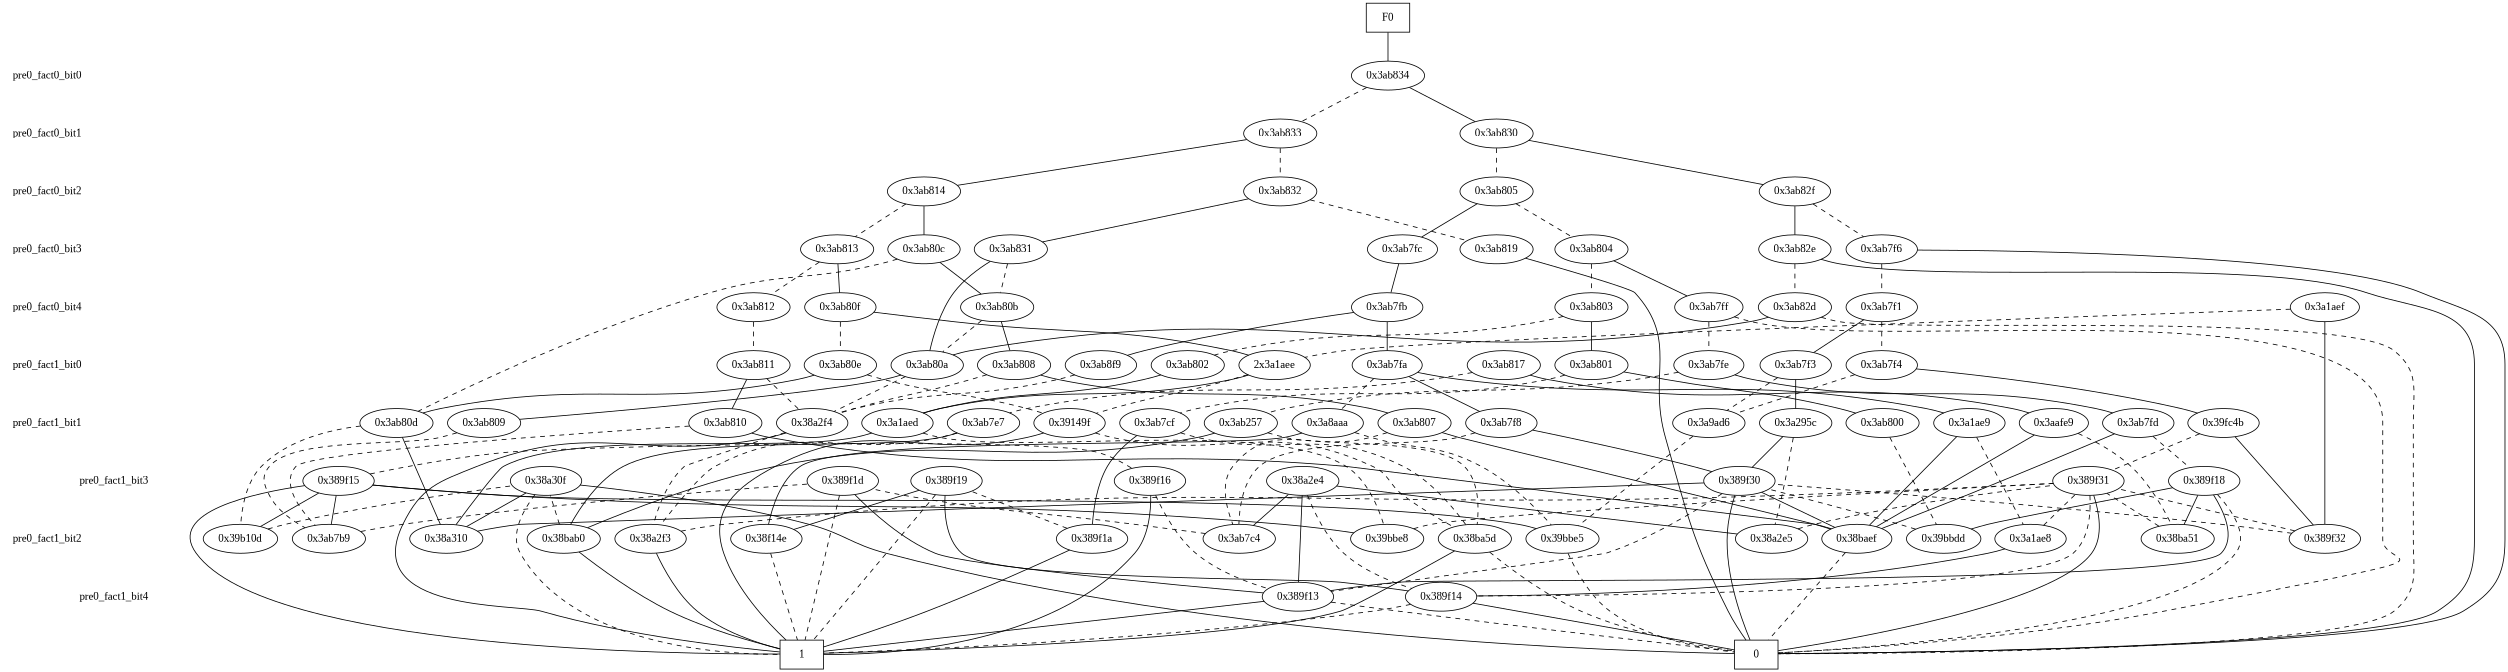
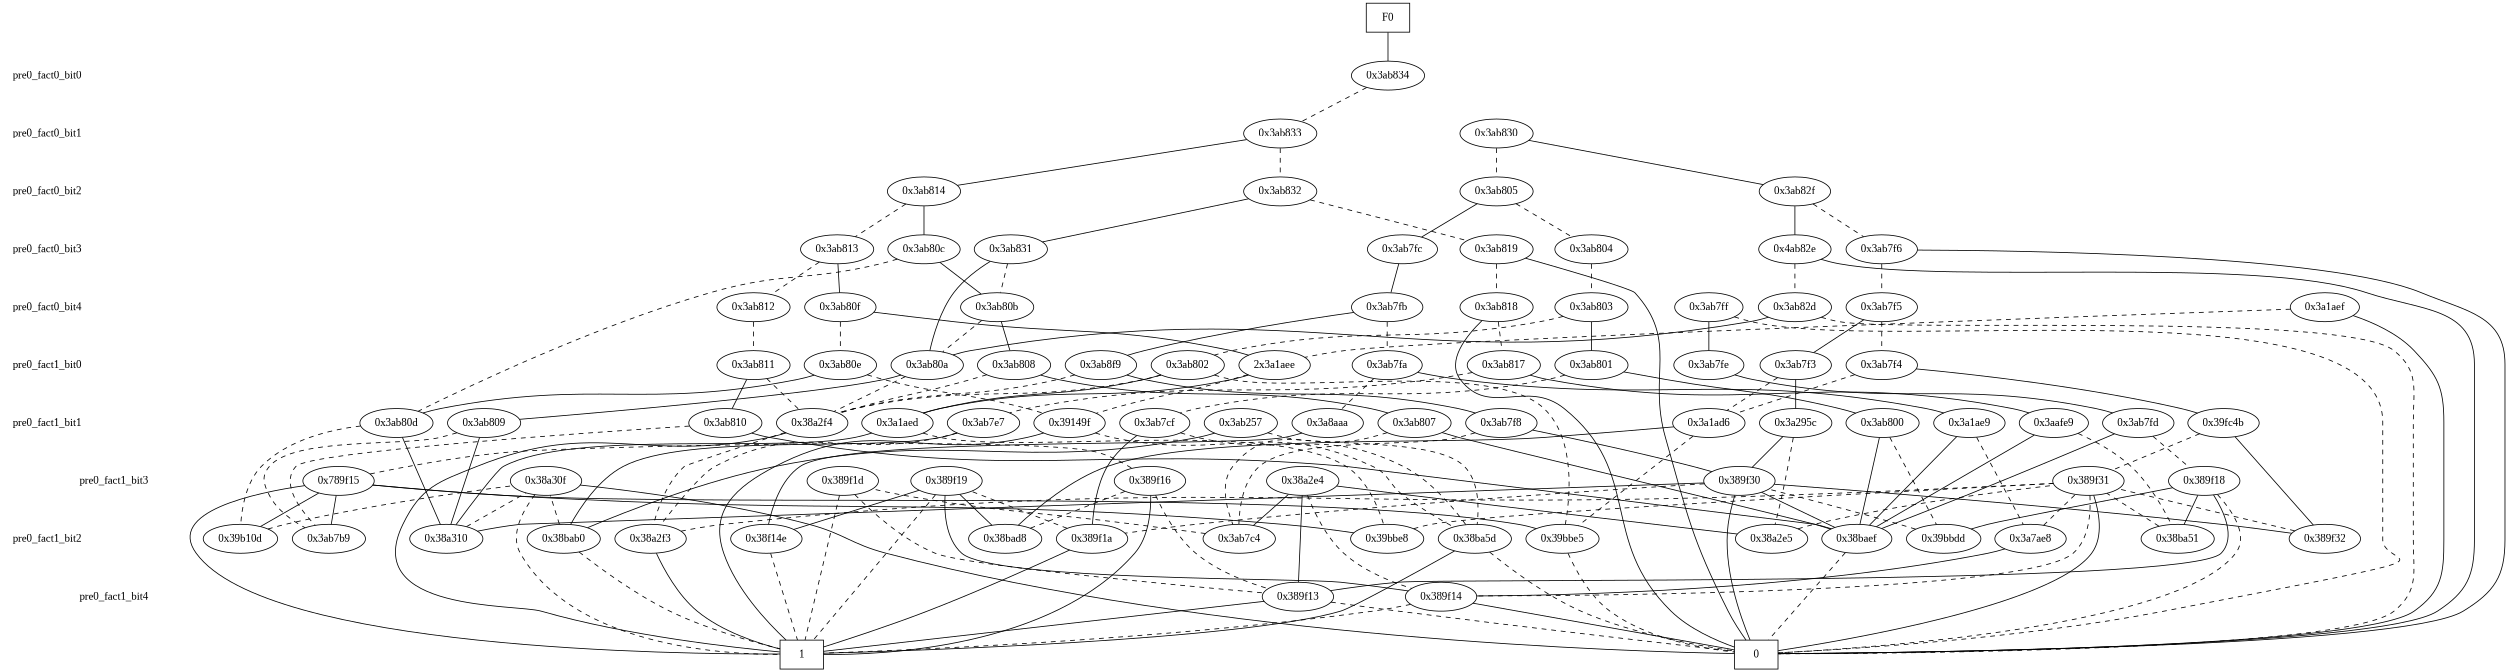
edge "0x3ab834" -- "0x3ab830": removed
node "0x3ab82e": label "0x3ab82e" -> "0x4ab82e"
edge "0x3ab804" -- "0x3ab7ff": removed
node "0x3ab818": added
node "0x3ab7f1": label "0x3ab7f1" -> "0x3ab7f5"
edge "0x3ab7ff" -- "0x3ab7fe": style dashed -> solid
edge "0x3ab7fb" -- "0x3ab7fa": style solid -> dashed
edge "0x3ab7fe" -- "0x3ab257": removed
edge "0x3ab802" -- "0x38a2f4": added
edge "0x3ab7fa" -- "0x3ab7f8": now "0x3ab8f9" -- "0x3ab7f8"
node "0x3a9ad6": label "0x3a9ad6" -> "0x3a1ad6"
edge "0x3a1aef" -- "0x389f32": now "0x3a1aef" -- "0"
edge "0x3a8aaa" -- "0x39bbe5": now "0x3ab802" -- "0x39bbe5"
node "0x389f15": label "0x389f15" -> "0x789f15"
edge "0x3ab809" -- "0x38a310": added
edge "0x3ab800" -- "0x38baef": added
edge "0x389f1d" -- "0x3ab7b9": removed
edge "0x38a30f" -- "0x38a310": style solid -> dashed
edge "0x389f30" -- "0x389f32": style dashed -> solid
node "0x38bad8": added
node "0x3a1ae8": label "0x3a1ae8" -> "0x3a7ae8"
edge "0x389f1d" -- "0x389f13": style solid -> dashed
edge "0x389f30" -- "0x389f13": now "0x389f30" -- "0x389f1a"
edge "0x38bab0" -- "1": style solid -> dashed
